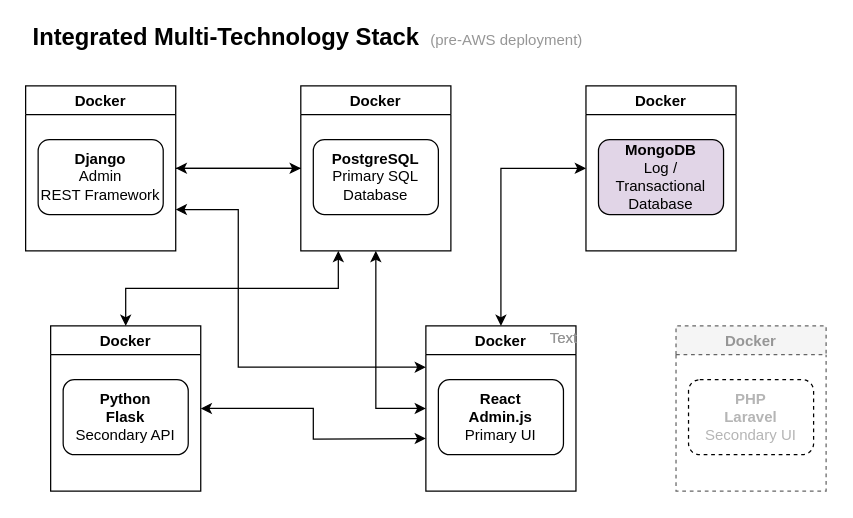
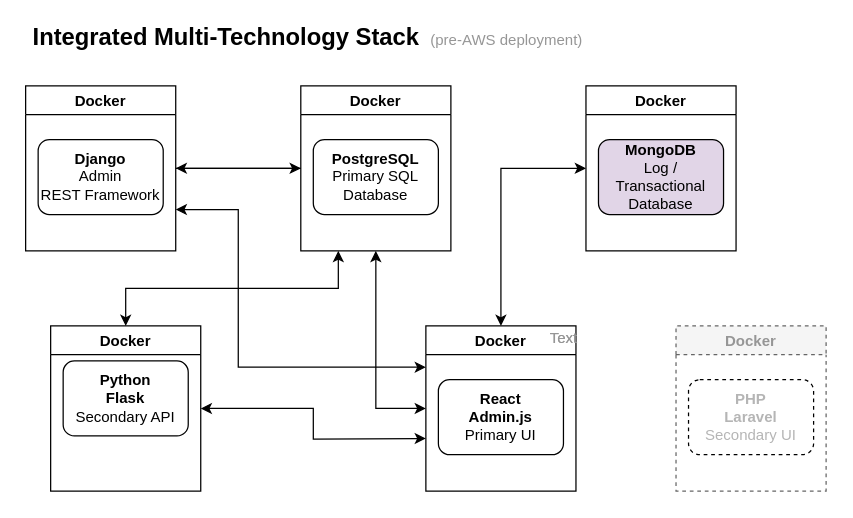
node "Python Flask Secondary API": moved (126, 417) -> (126, 398)
